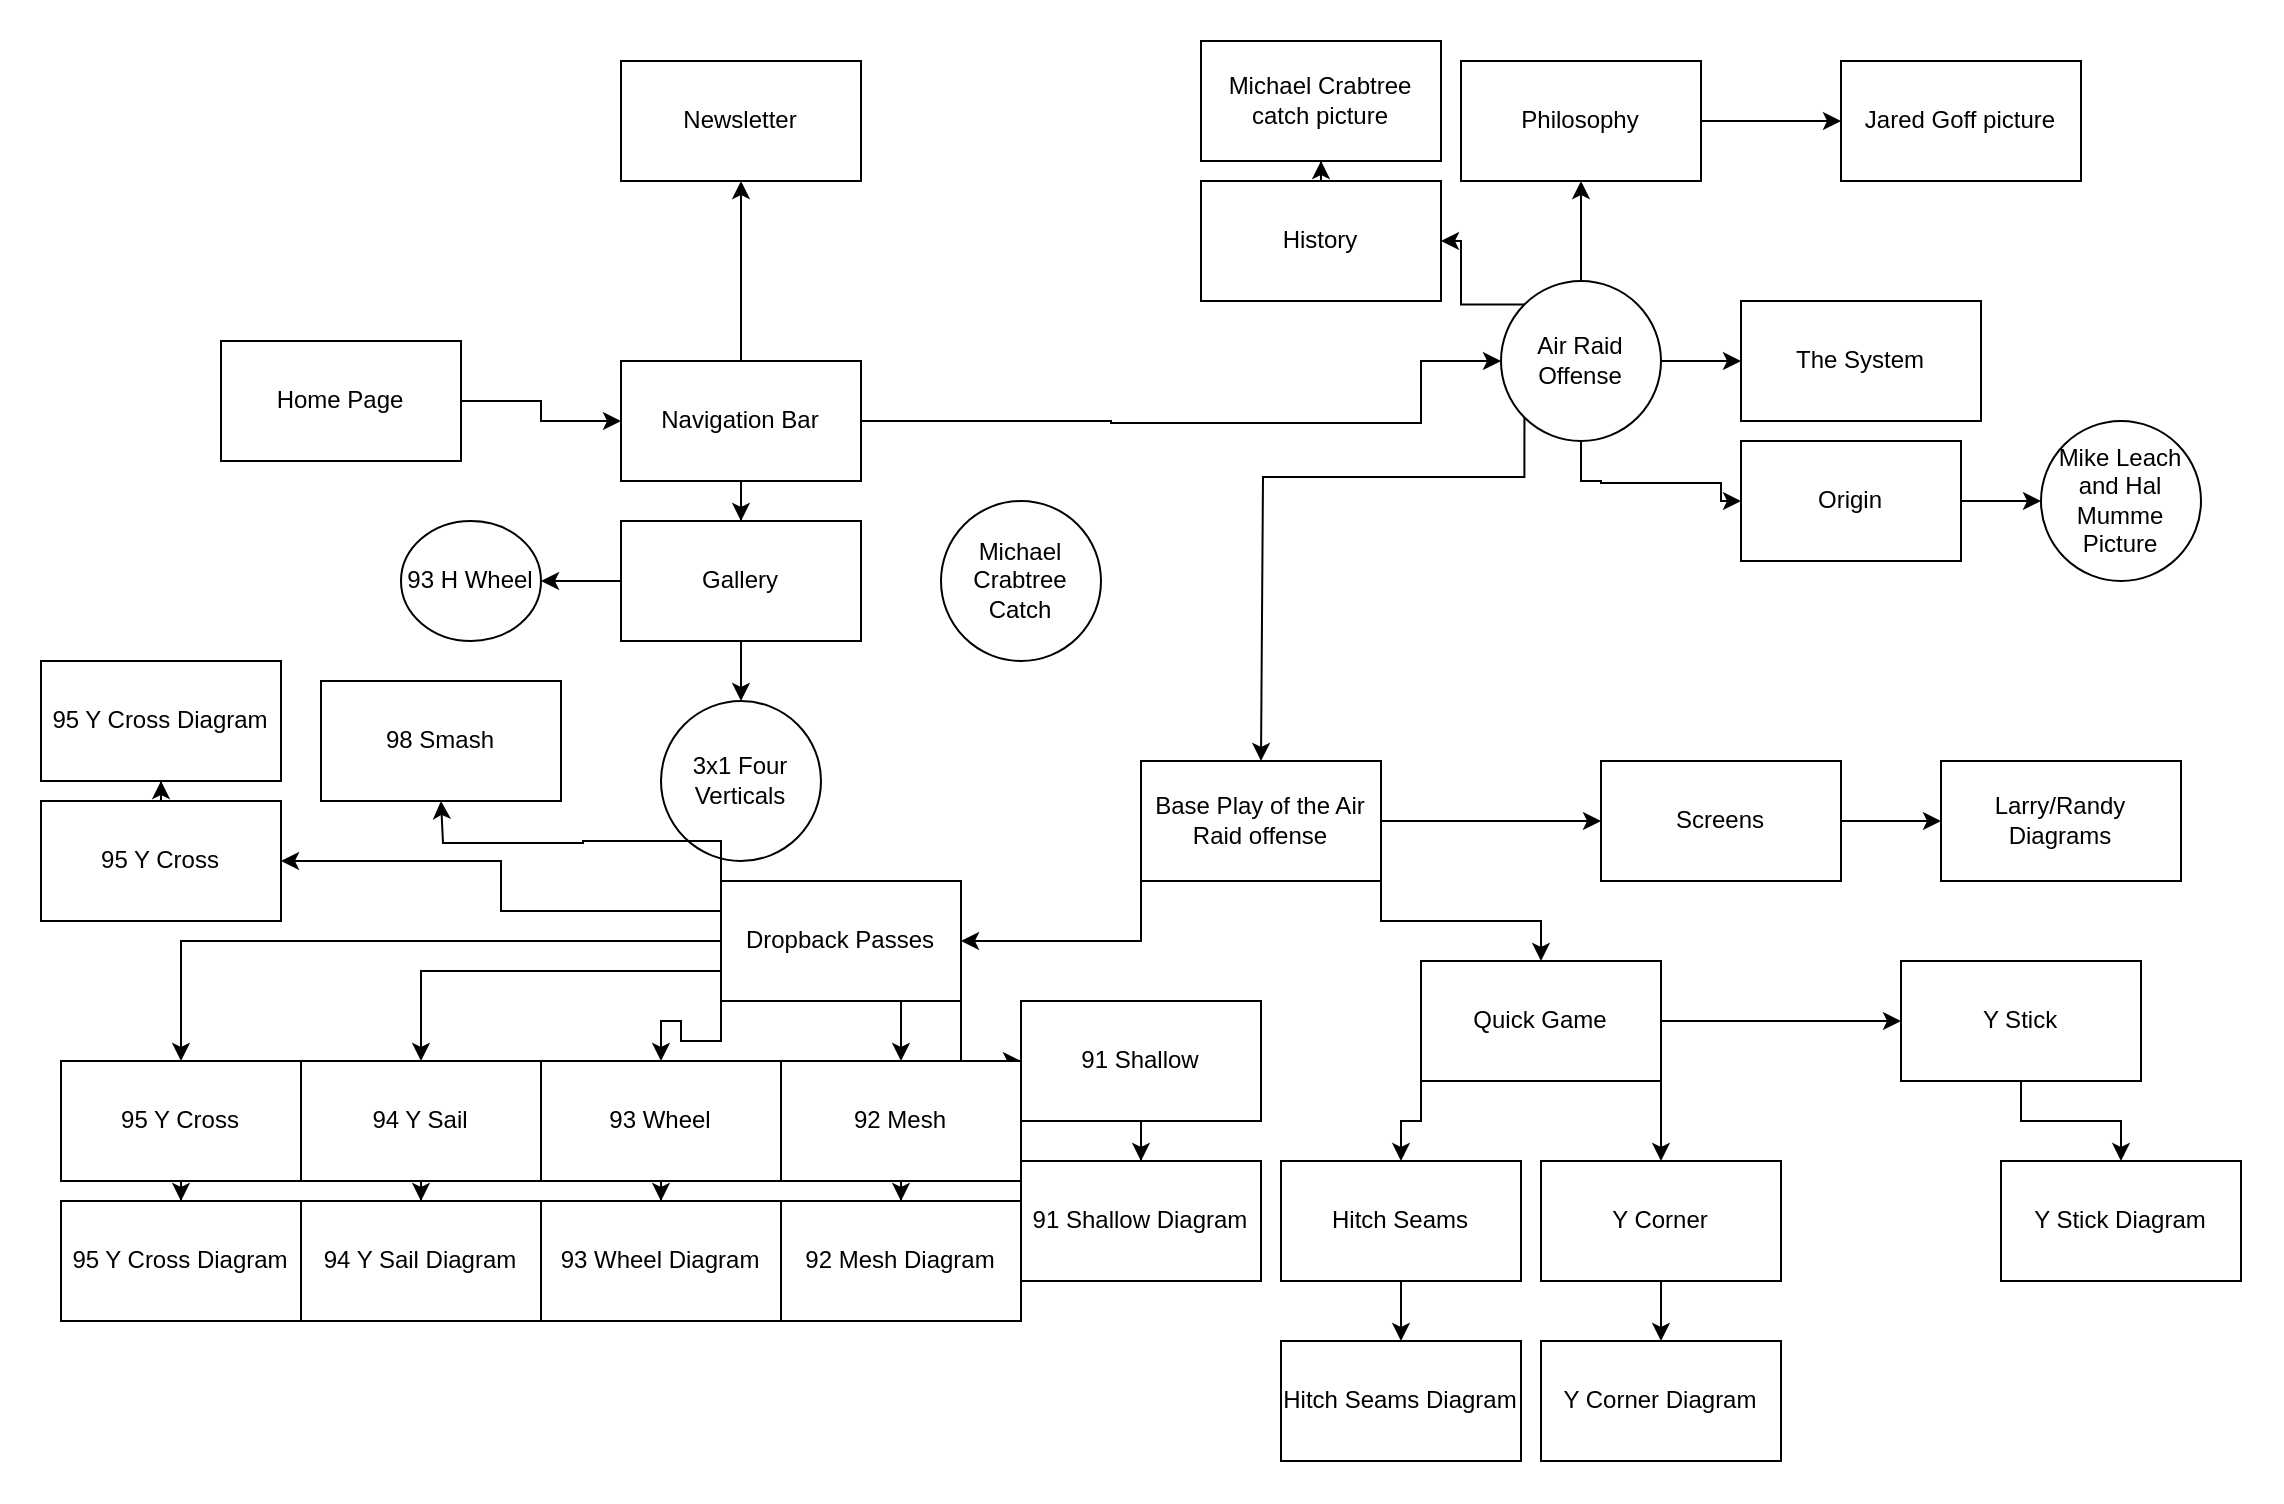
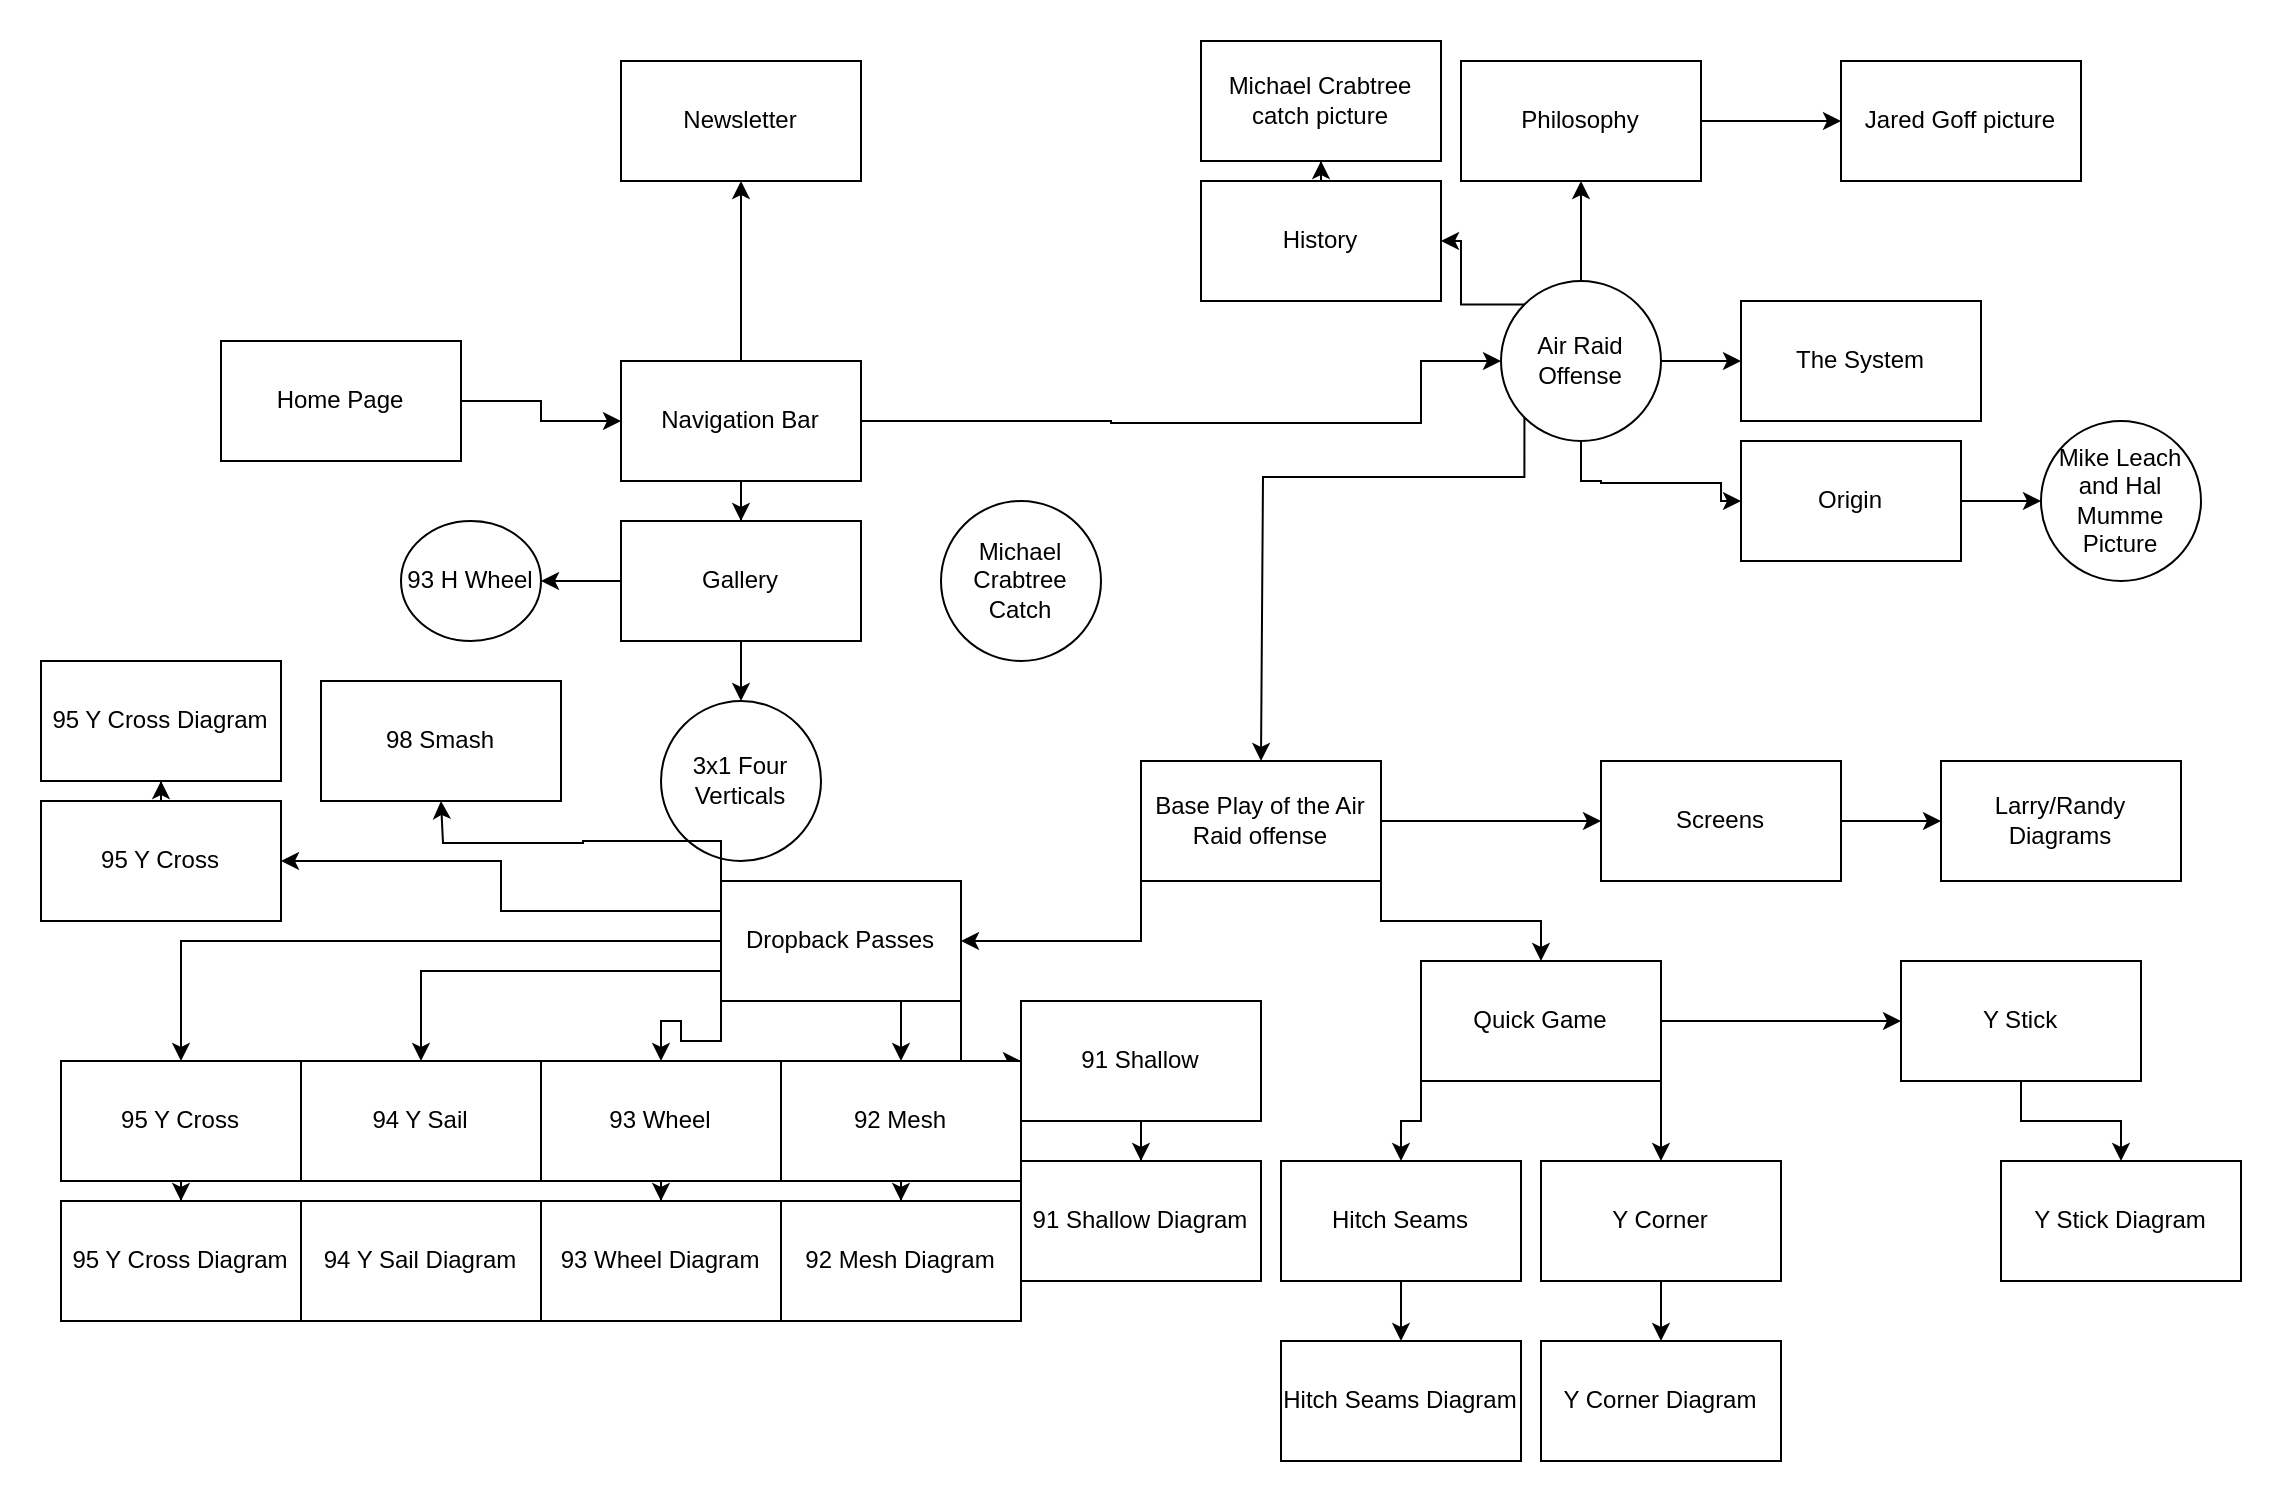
edge "94 Y Sail" -> "94 Y Sail Diagram": removed
